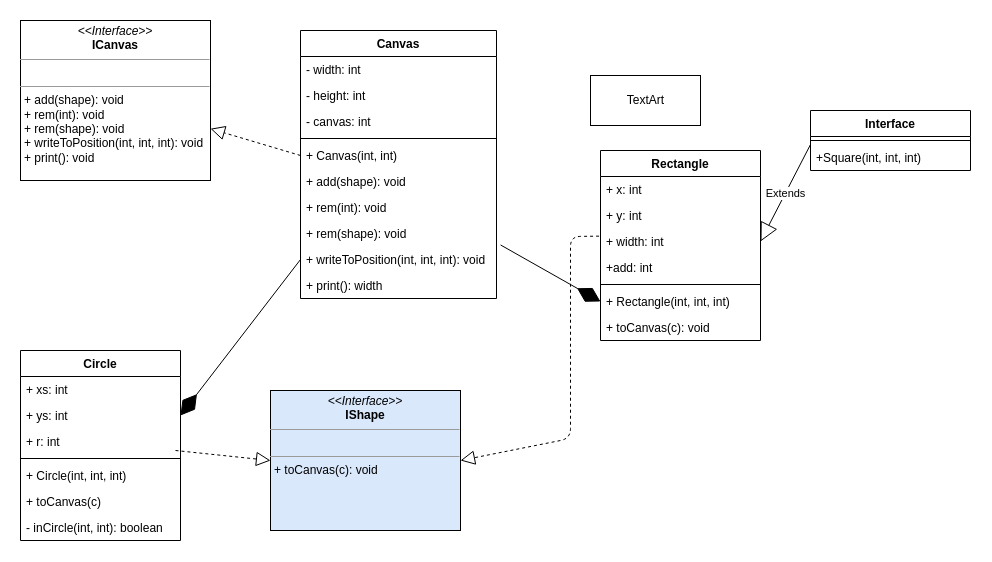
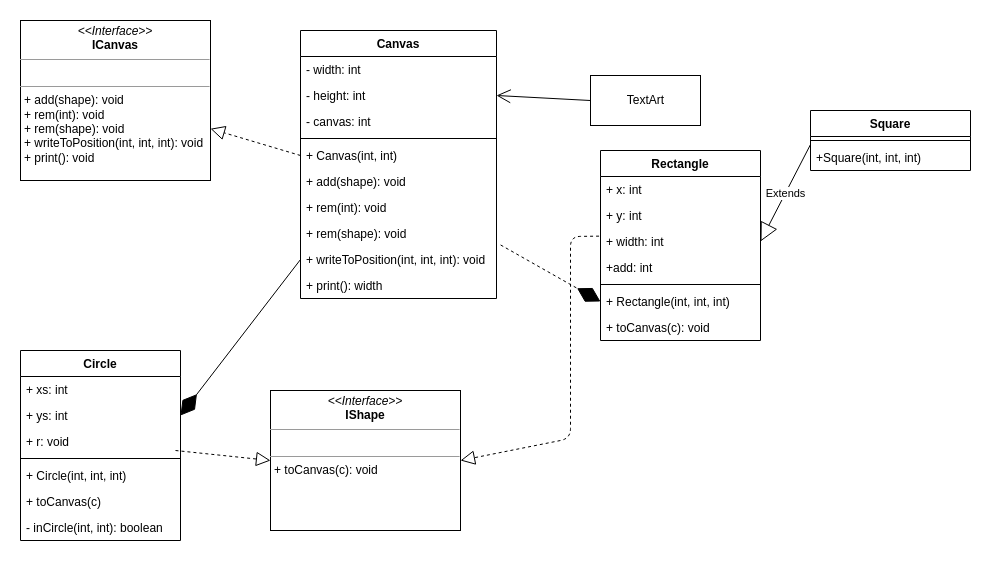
edge "TextArt" -> "- height: int": added
node "Interface": label "Interface" -> "Square"
edge "+ rem(shape): void" -> "+ Rectangle(int, int, int)": style solid -> dashed
node "+ r: int": label "+ r: int" -> "+ r: void"
node "<<Interface>> IShape + toCanvas(c): void": fillcolor #dae8fc -> #ffffff
